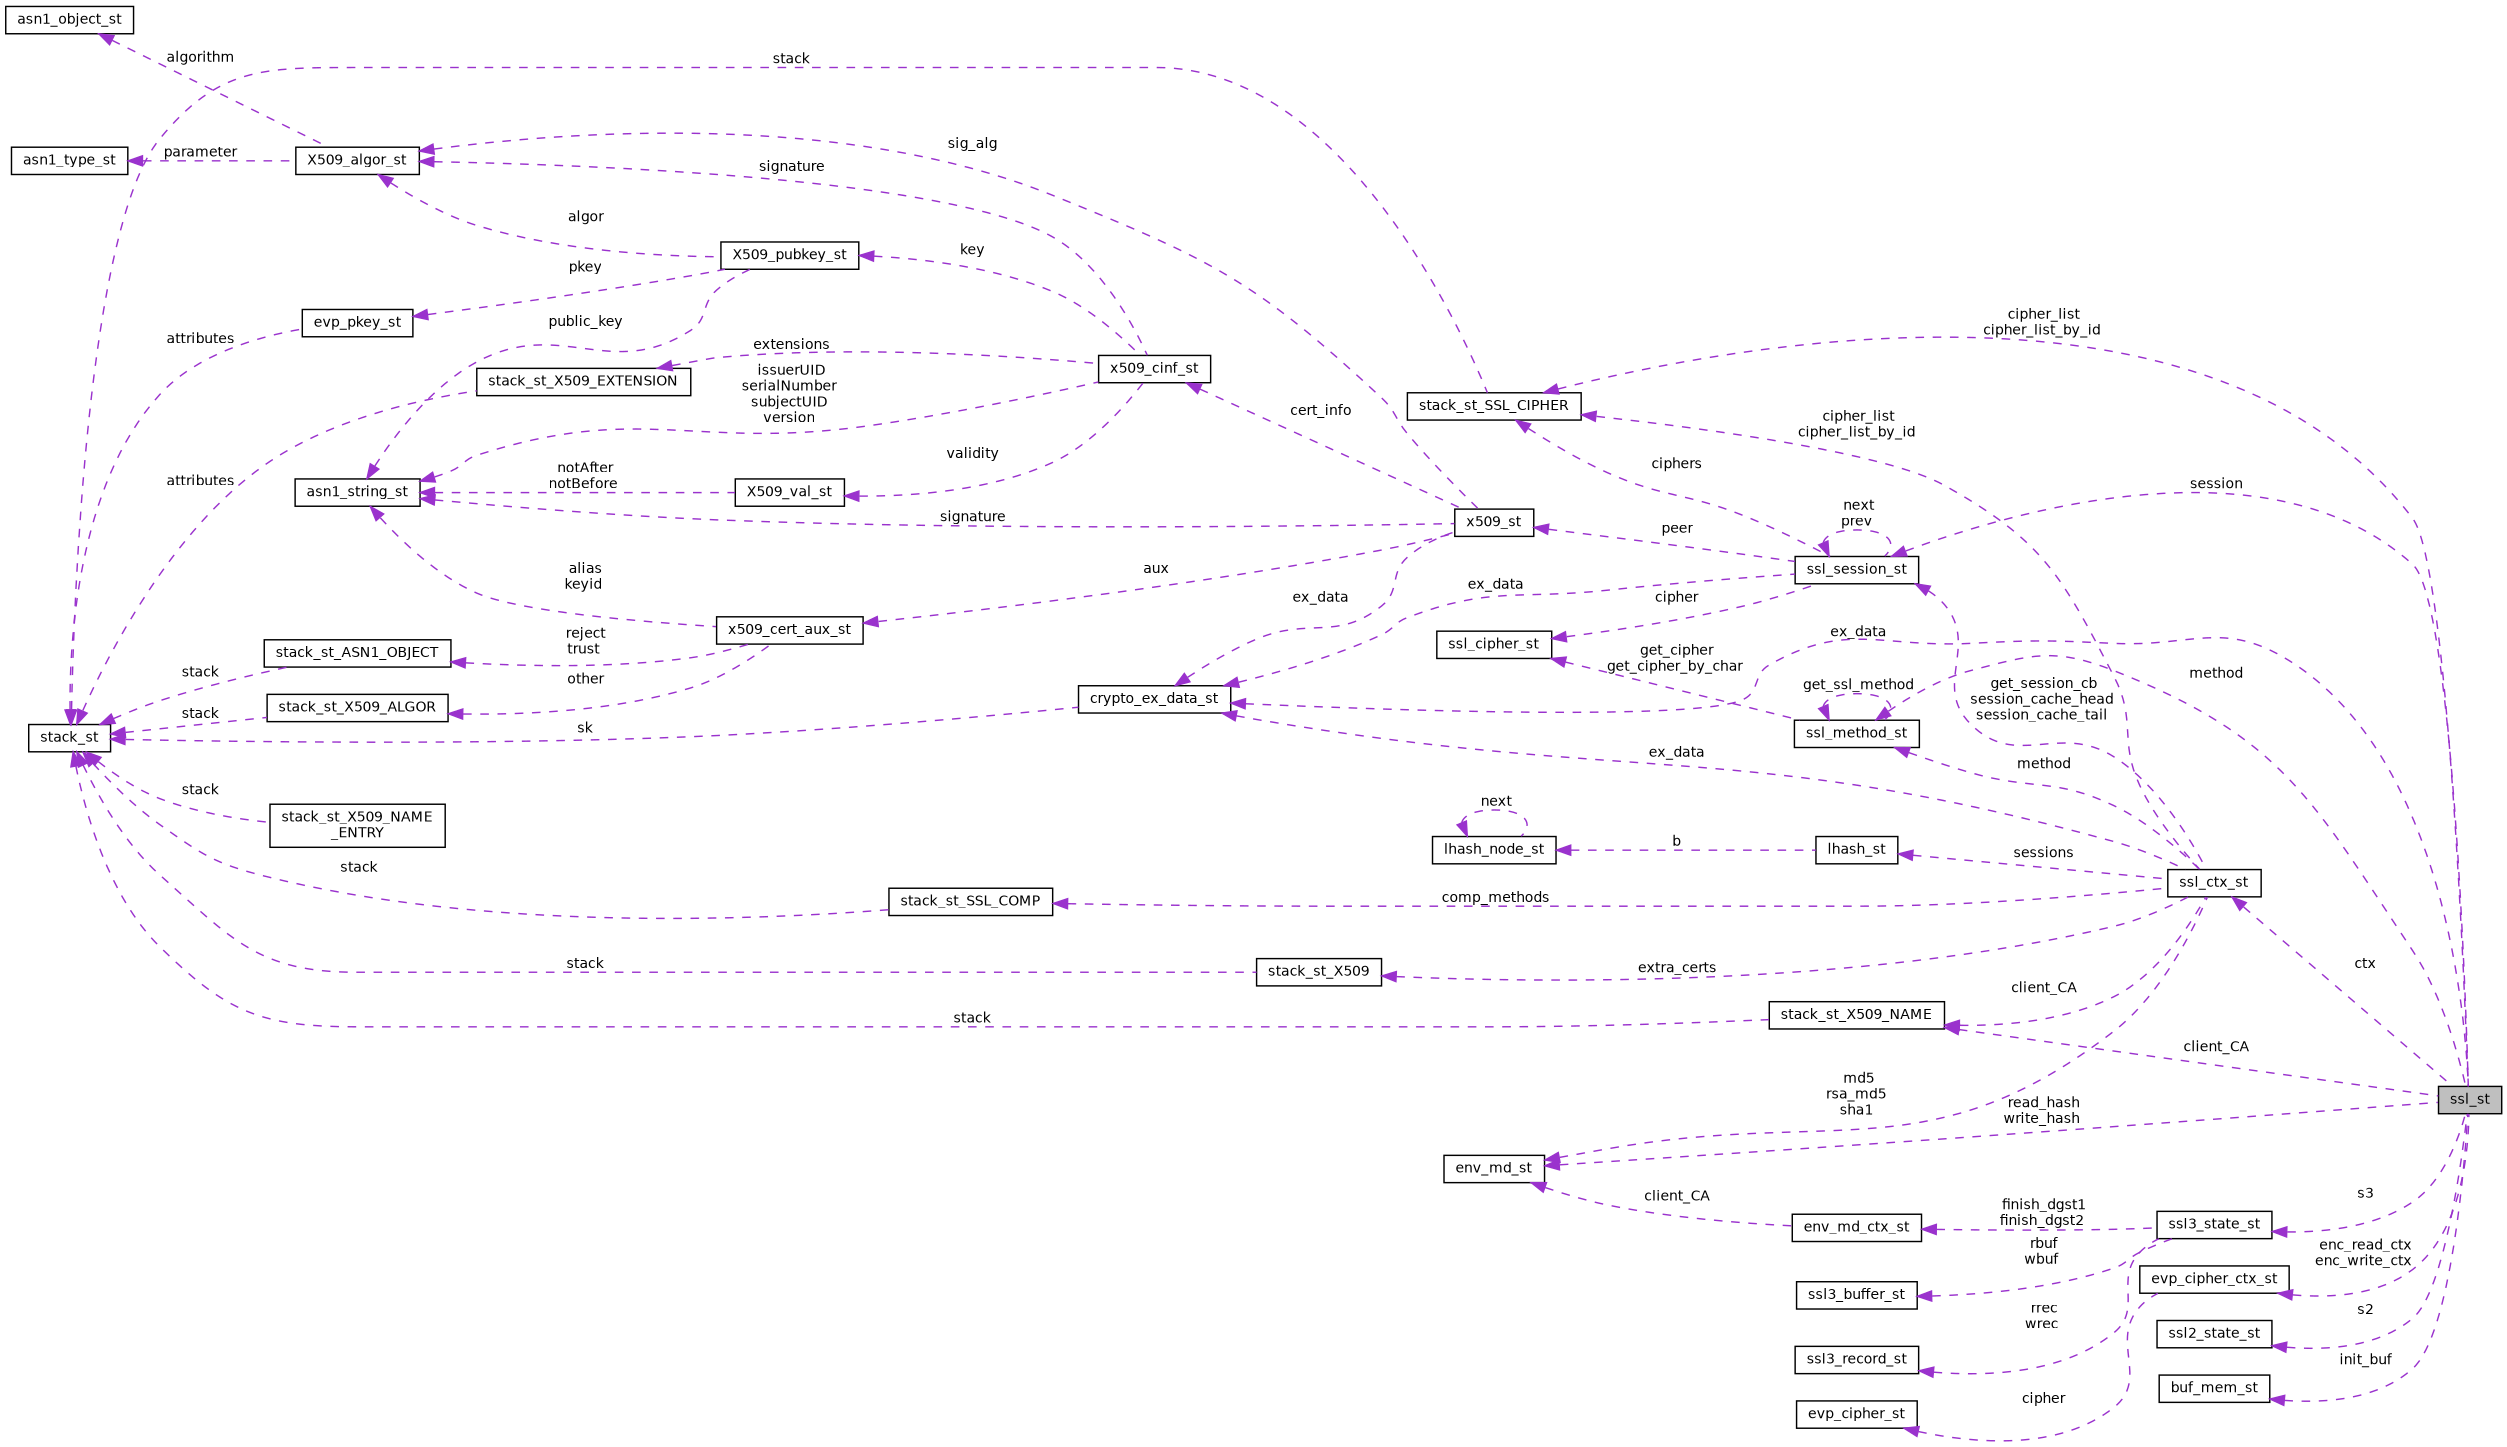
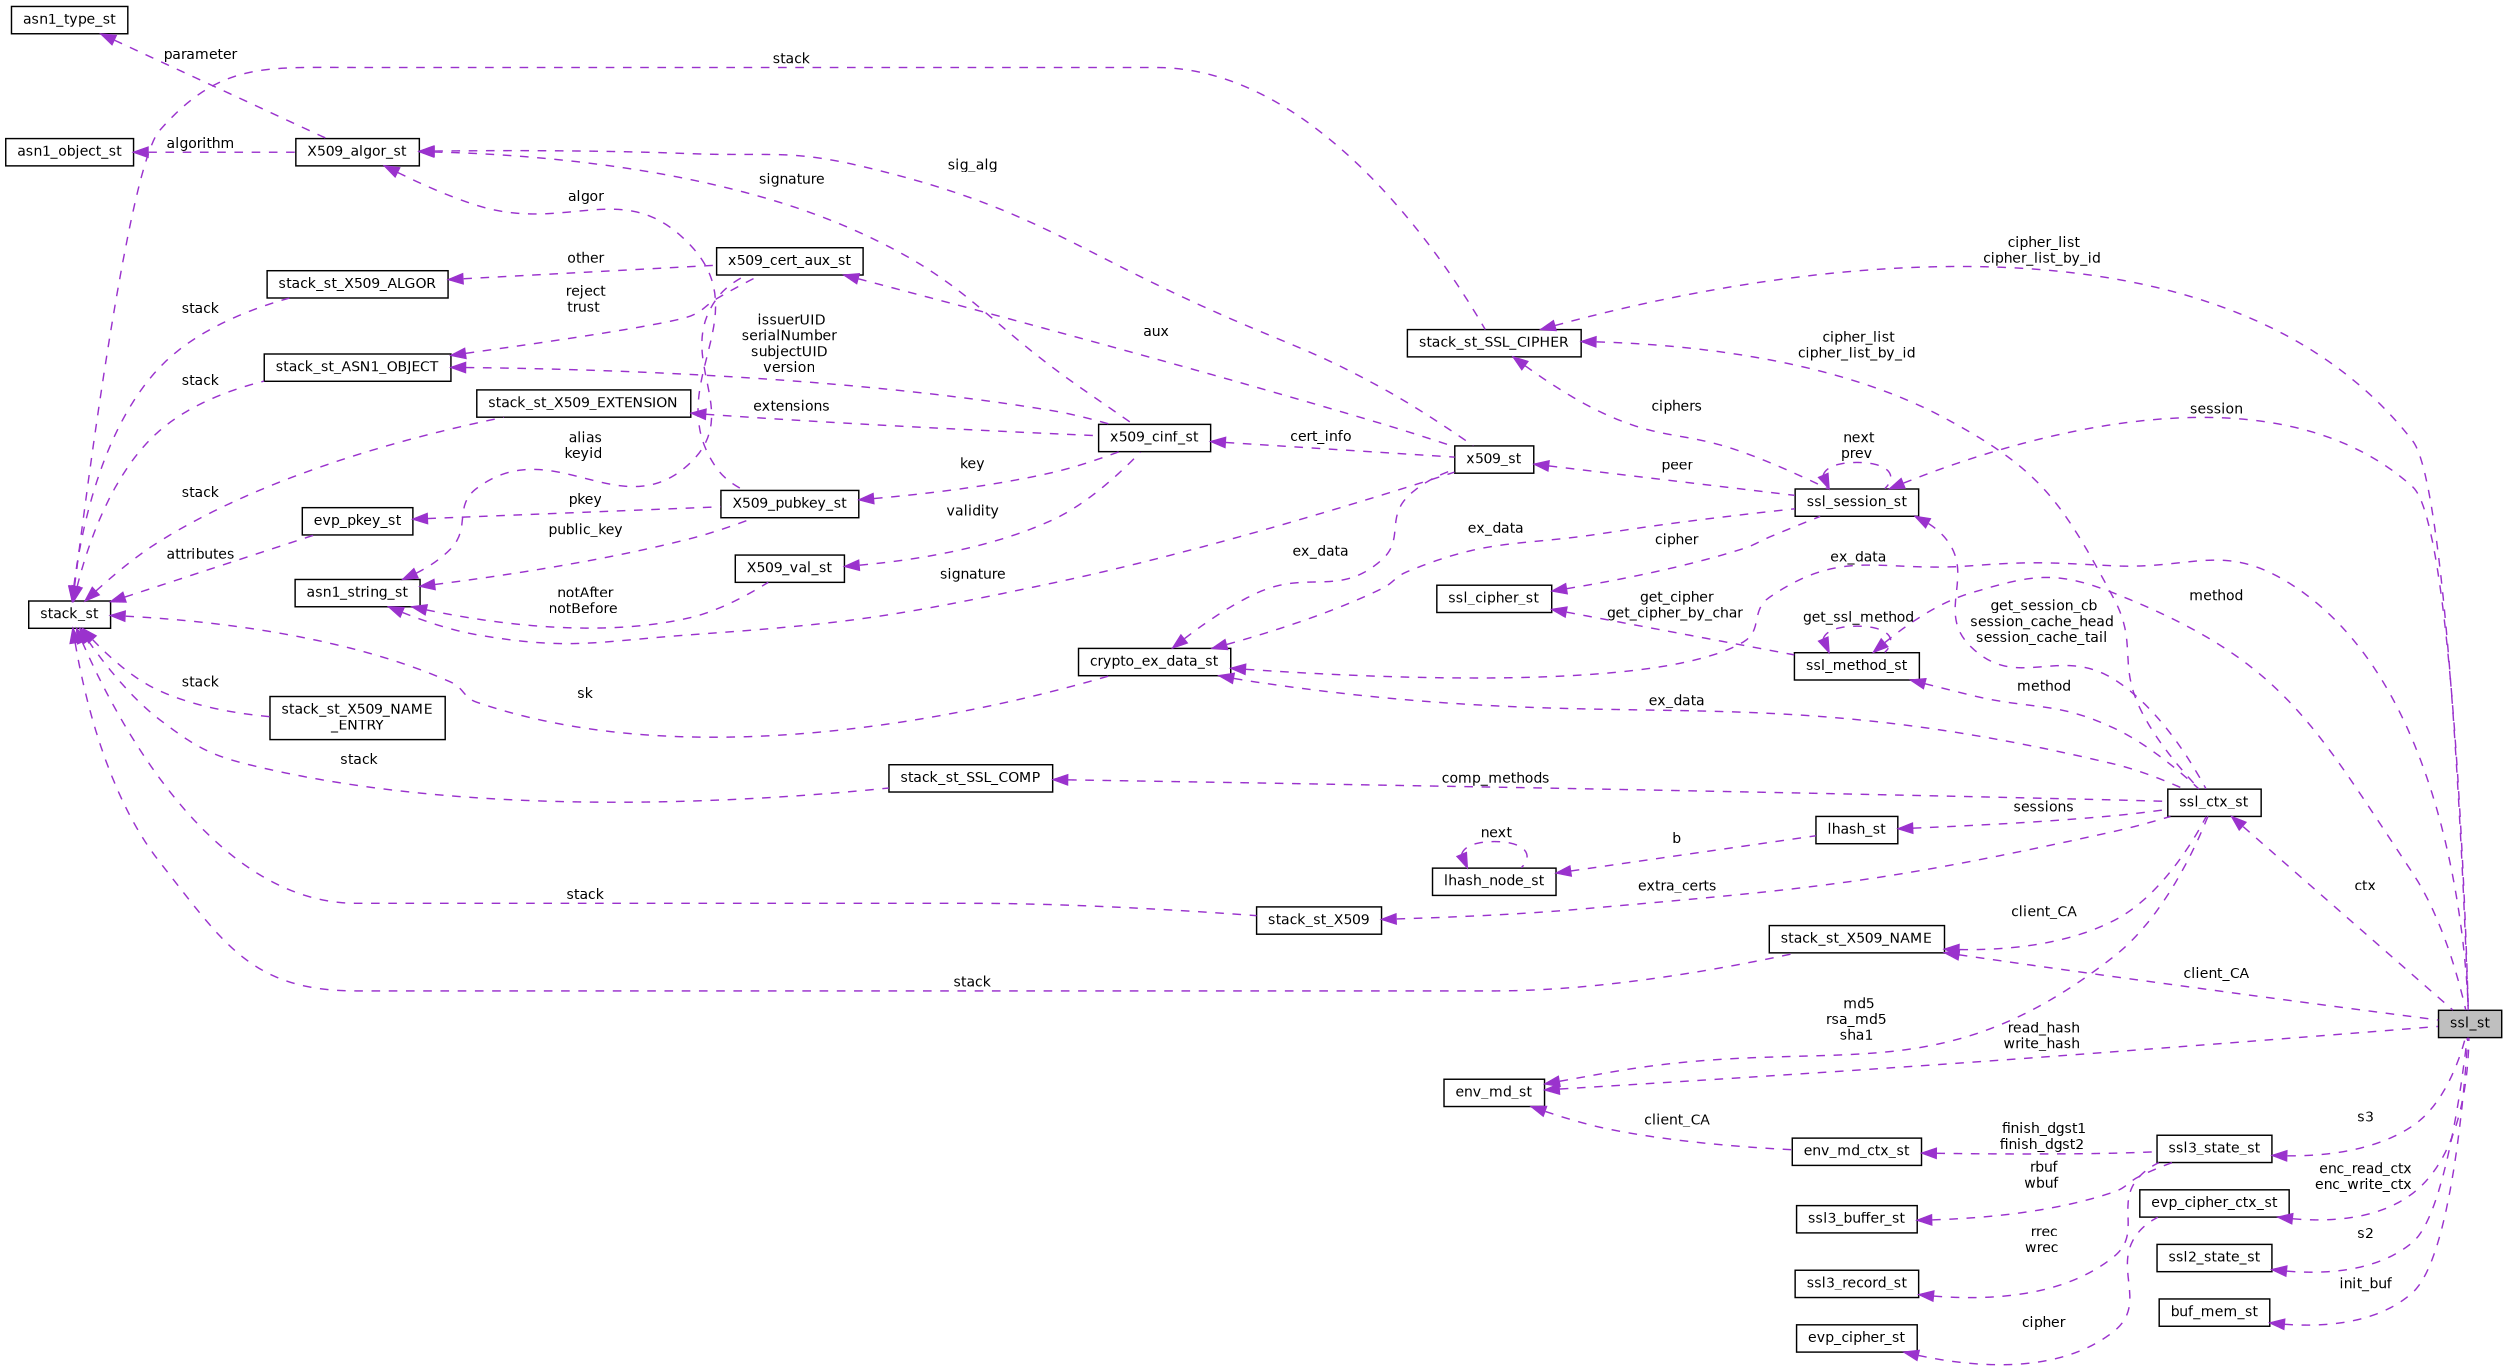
edge "x509_cinf_st" -> "asn1_string_st": now "x509_cinf_st" -> "stack_st_ASN1_OBJECT"
edge "stack_st_X509_EXTENSION" -> "stack_st": label " attributes" -> " stack"
